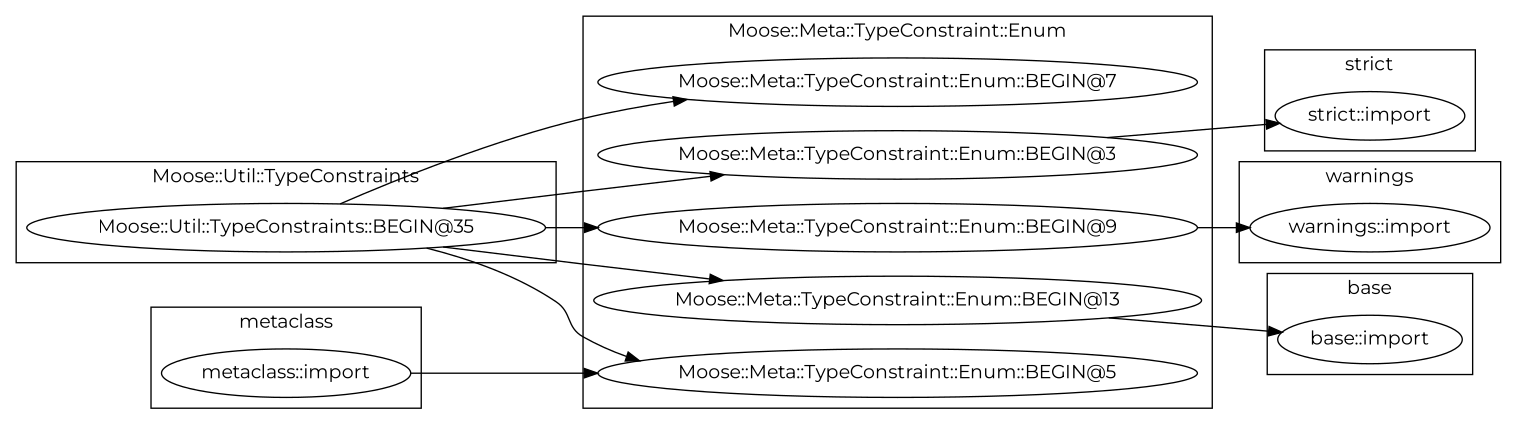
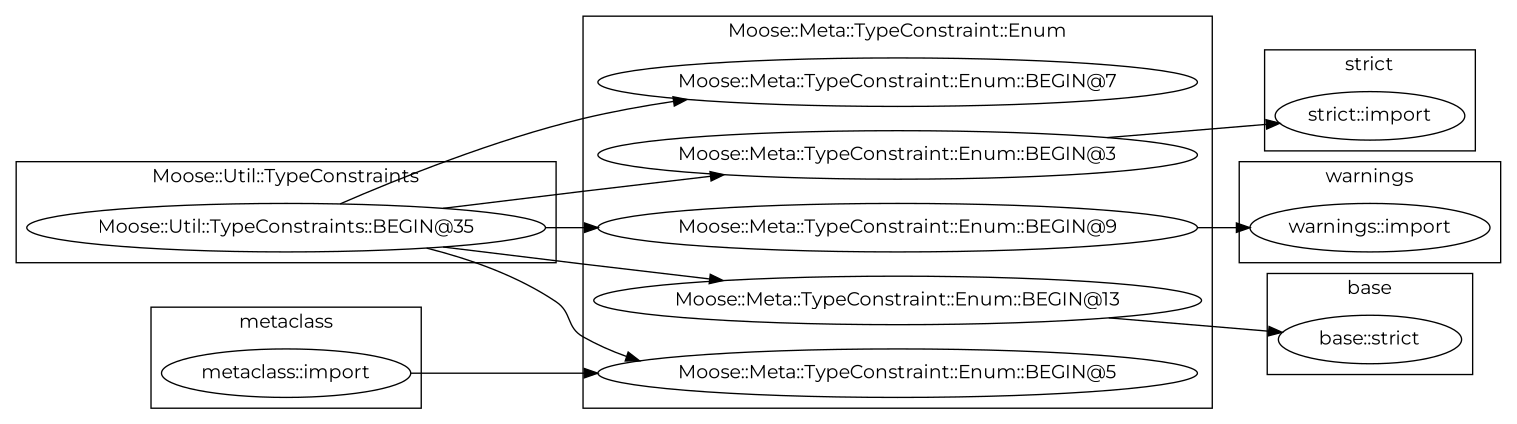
node "base::import": label "base::import" -> "base::strict"
